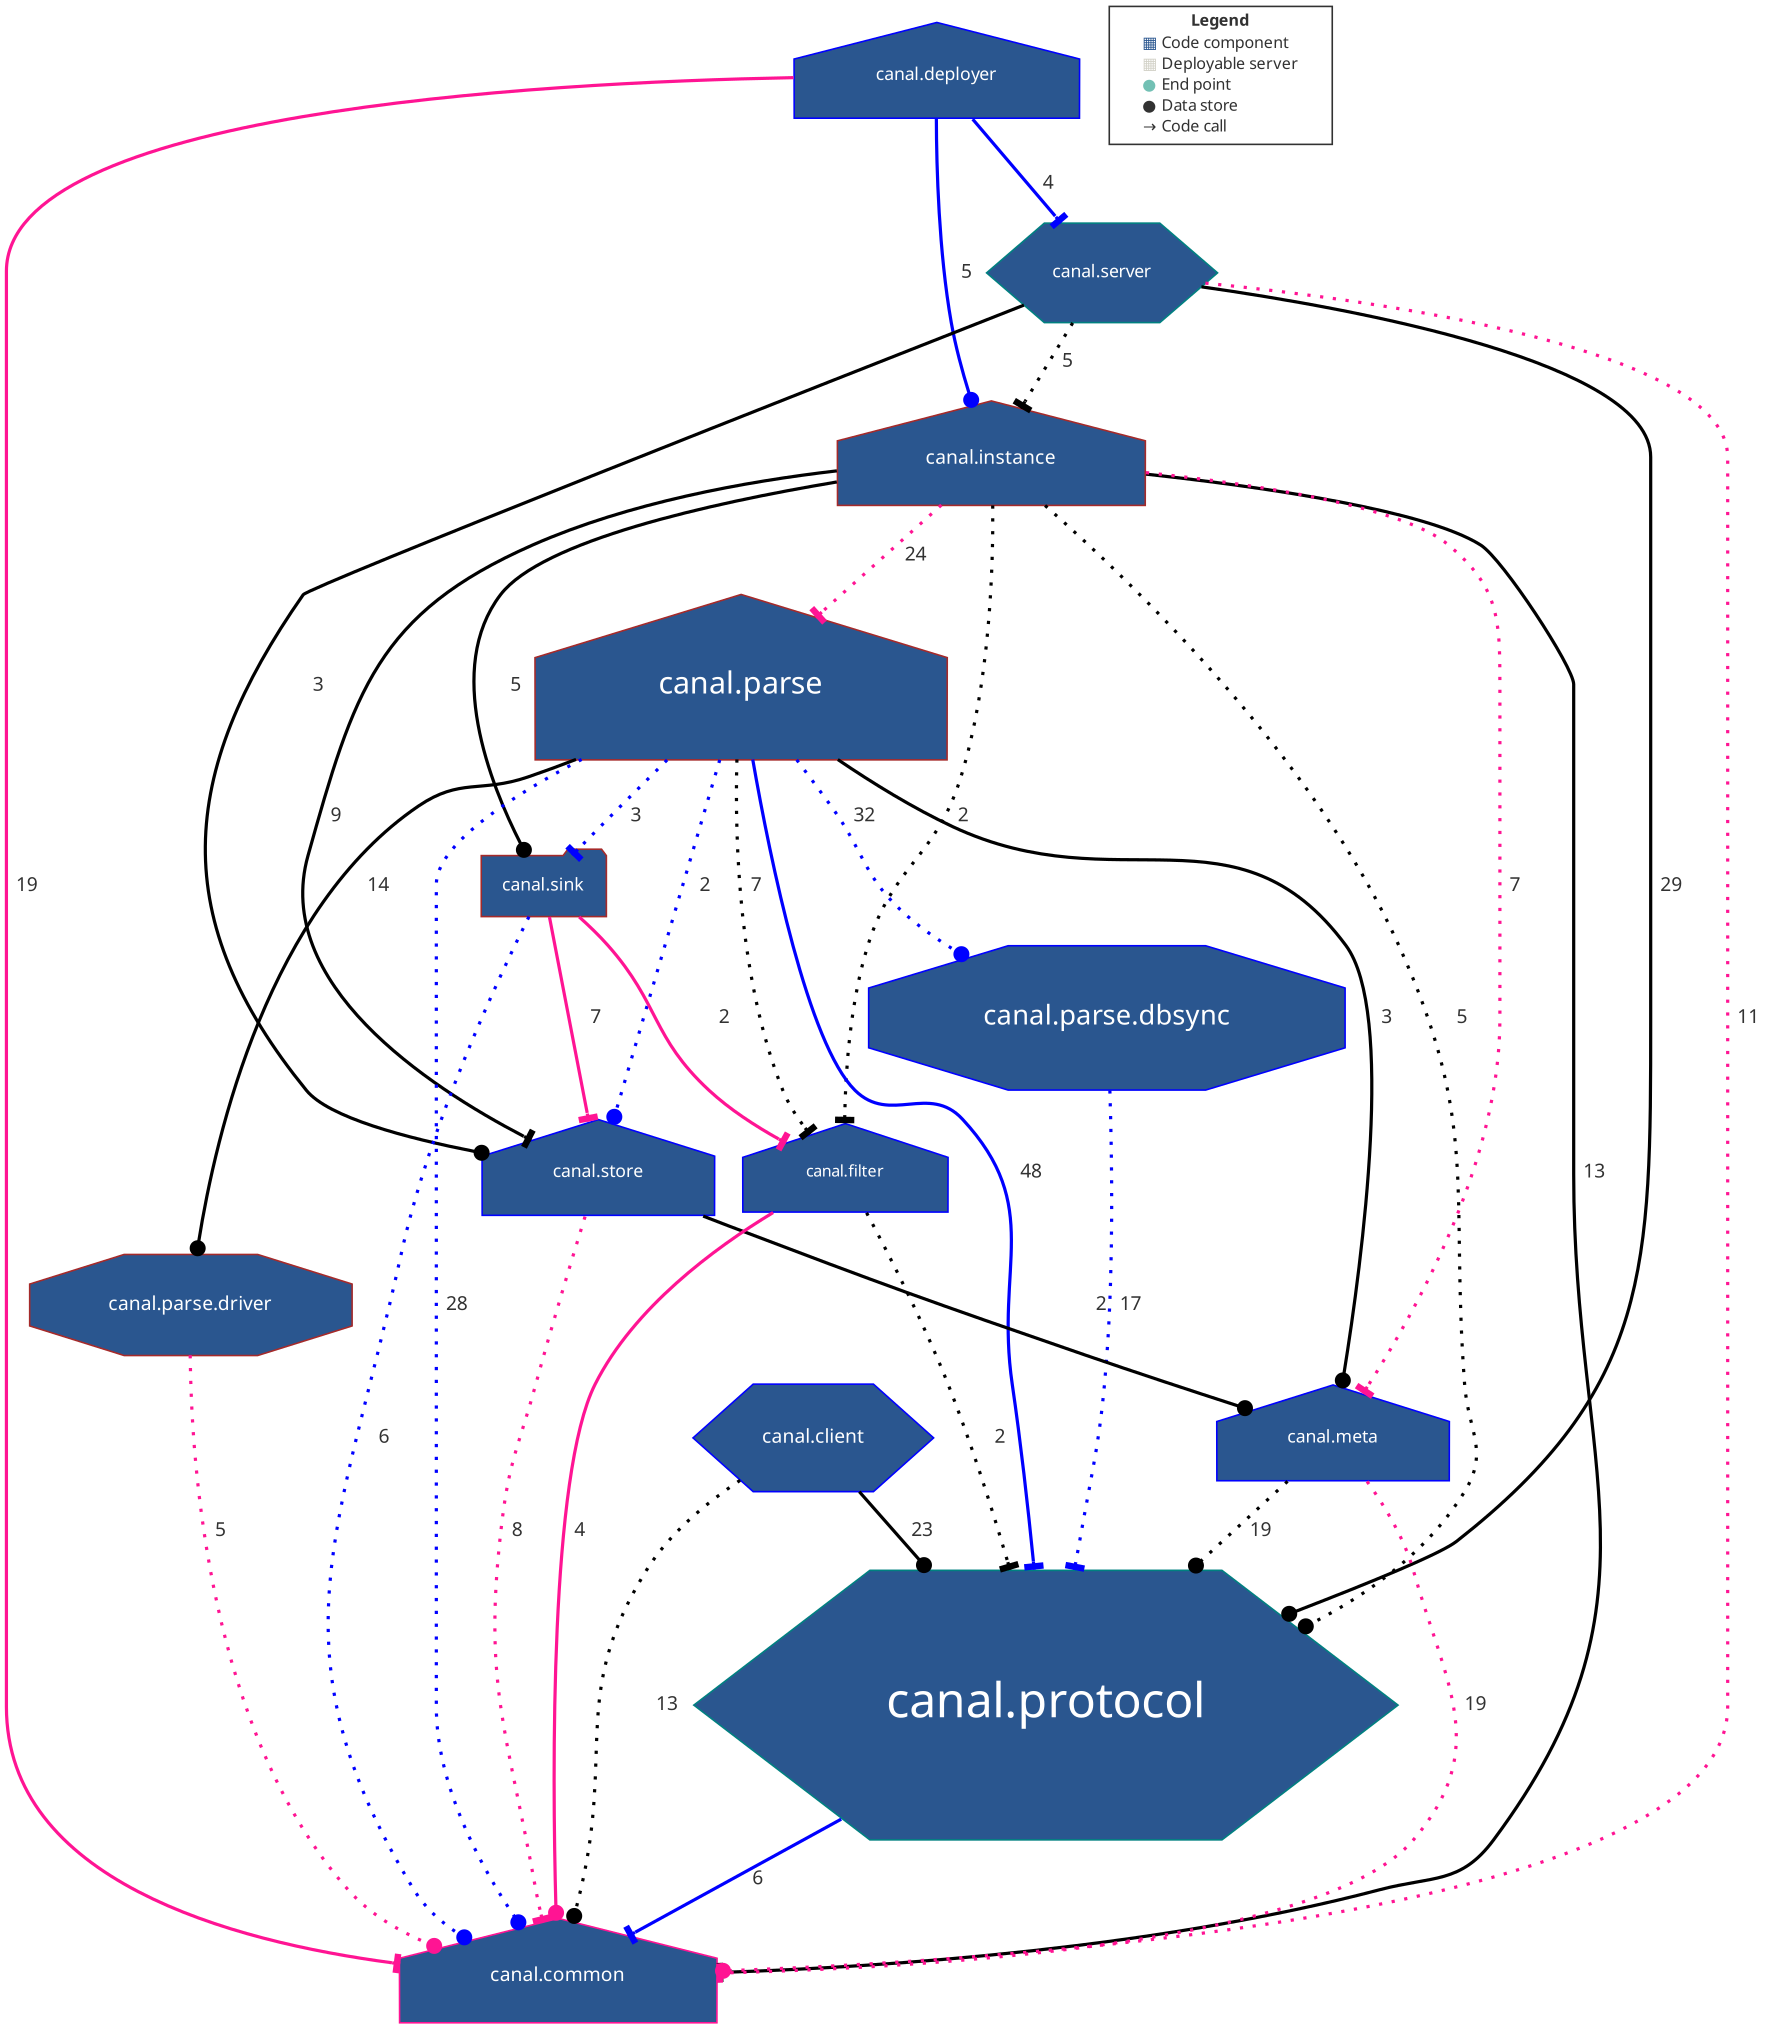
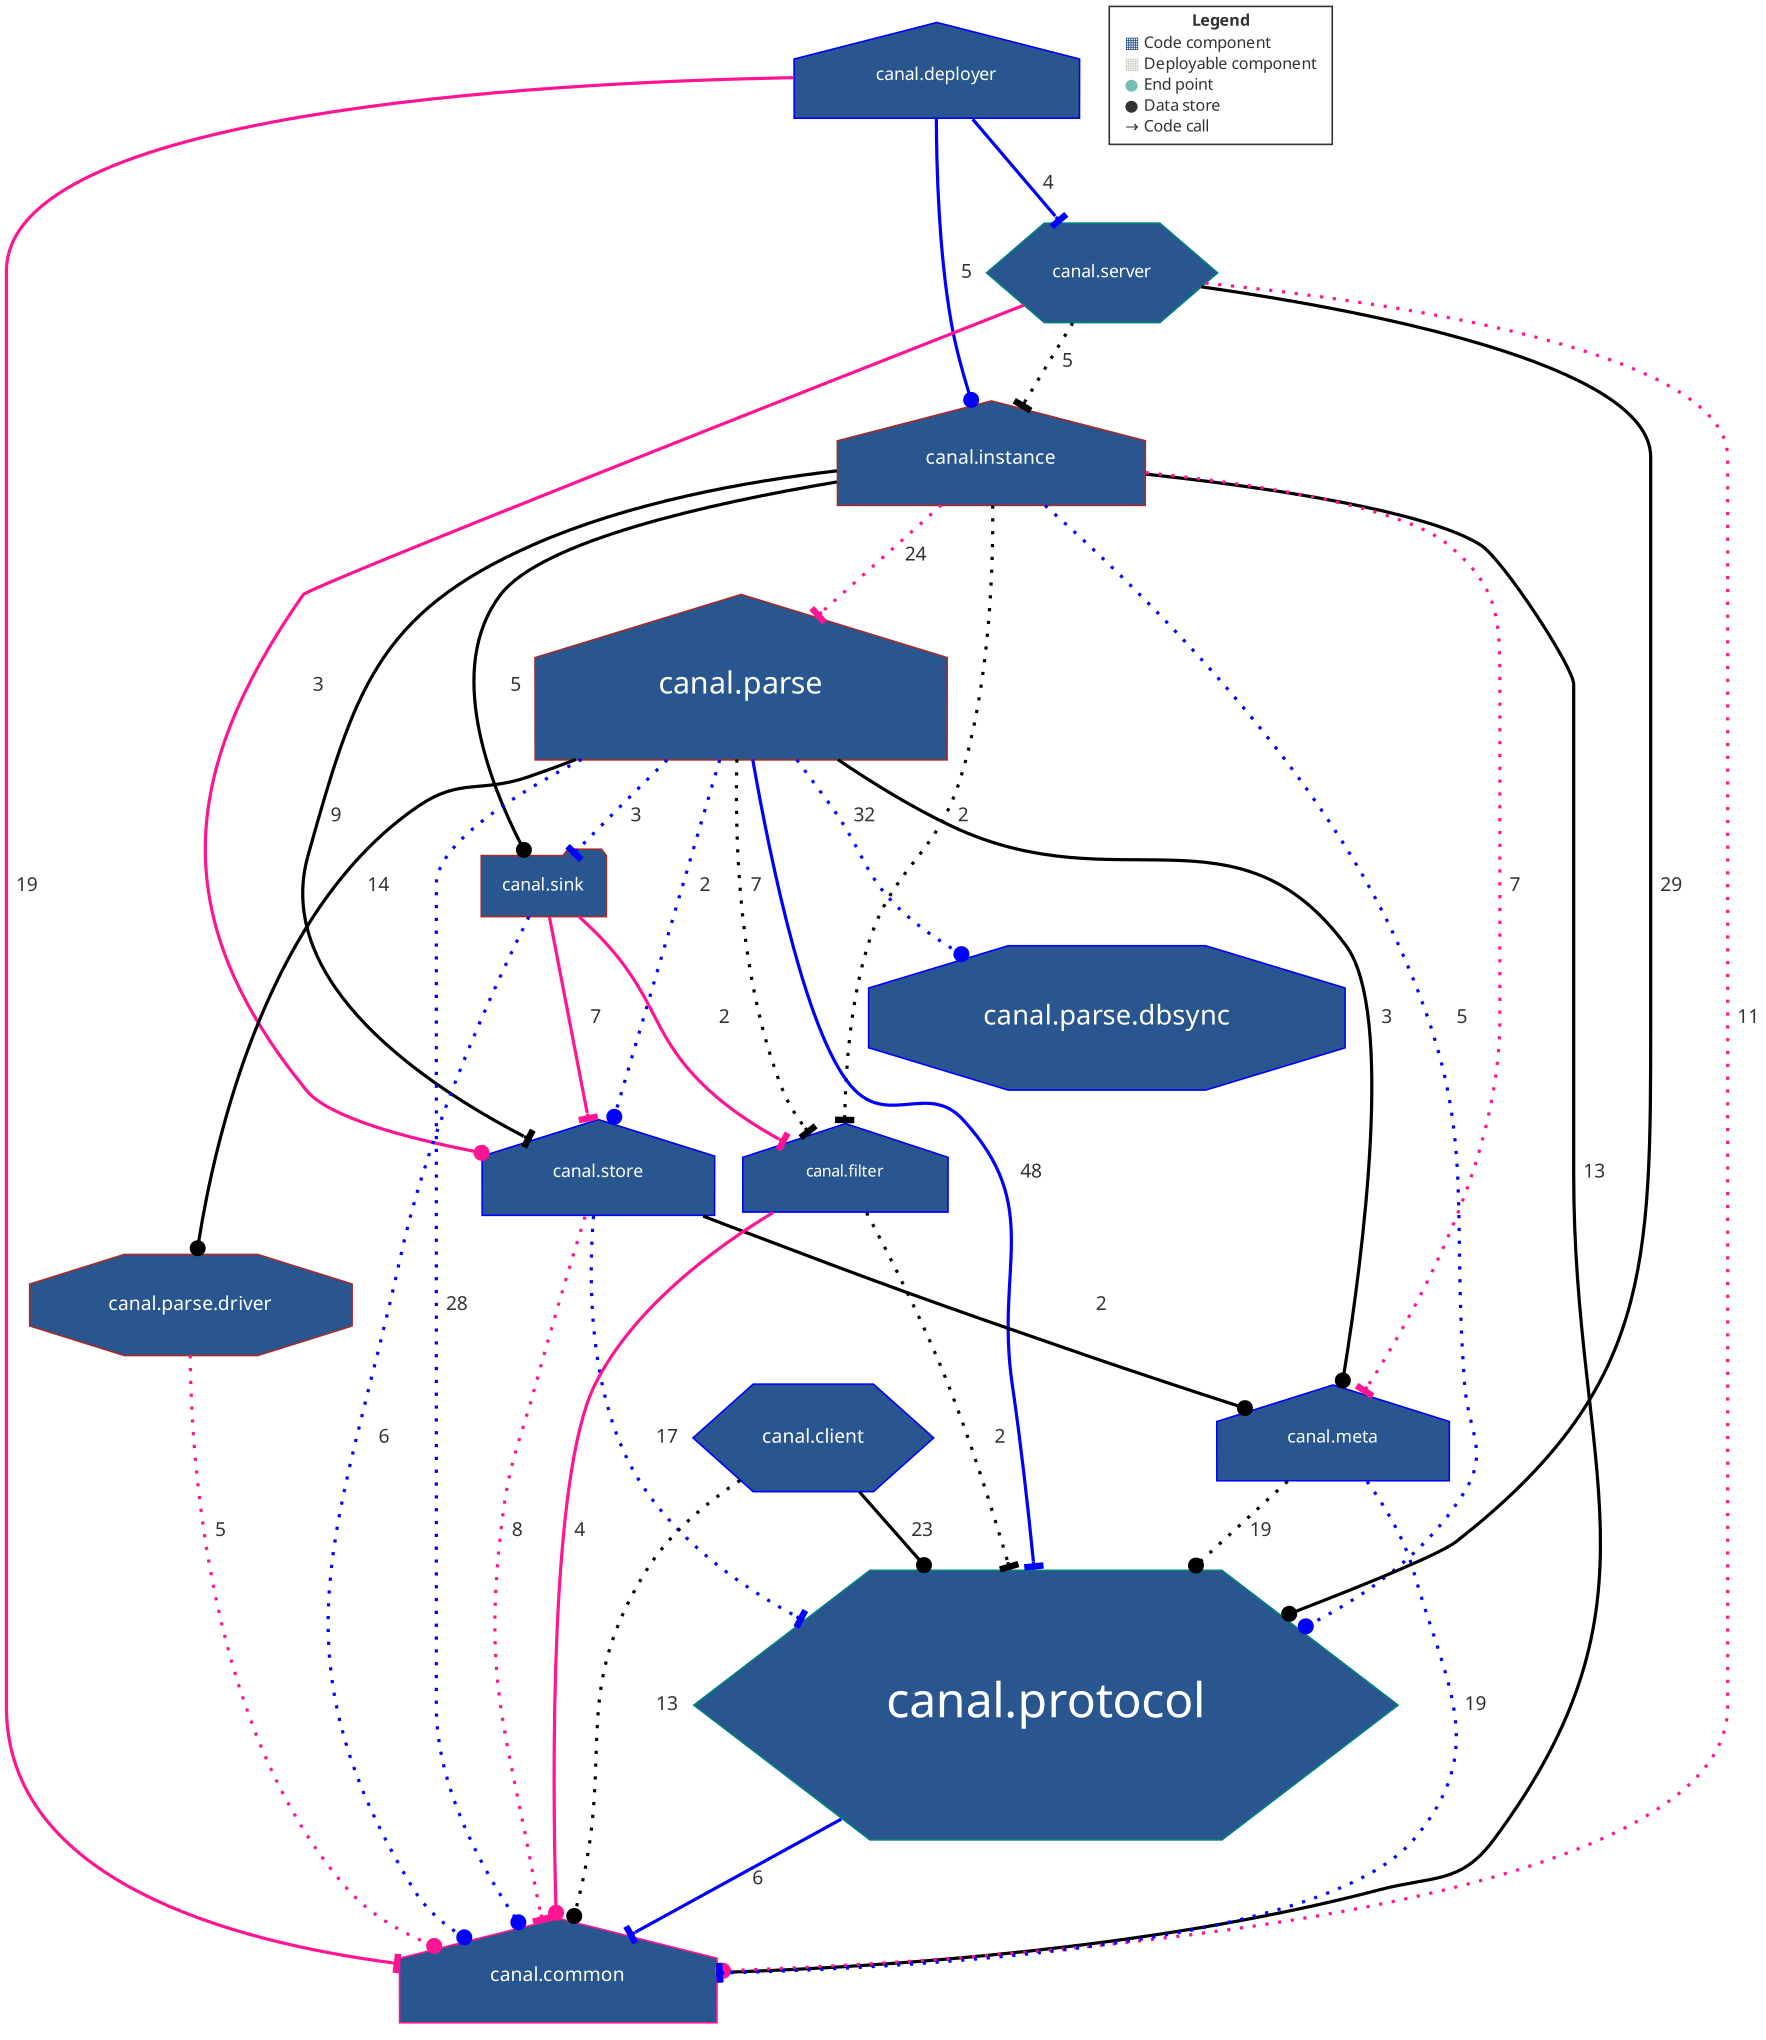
node "Legend": text "Deployable server" -> "Deployable component"
edge "canal.server" -> "canal.store": color black -> deeppink
edge "canal.instance" -> "canal.protocol": color black -> blue
edge "canal.parse.dbsync" -> "canal.protocol": now "canal.store" -> "canal.protocol"
edge "canal.meta" -> "canal.common": color deeppink -> blue
